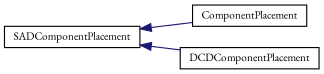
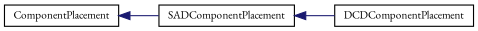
edge "ComponentPlacement" -> "SADComponentPlacement": reversed
